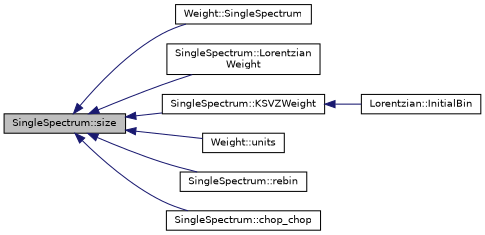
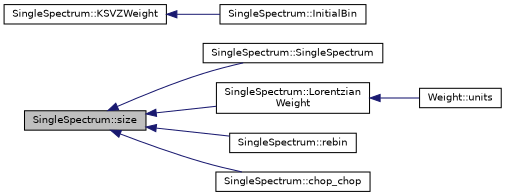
node "Weight::SingleSpectrum": label "Weight::SingleSpectrum" -> "SingleSpectrum::SingleSpectrum"
node "Lorentzian::InitialBin": label "Lorentzian::InitialBin" -> "SingleSpectrum::InitialBin"
edge "SingleSpectrum::KSVZWeight" -> "SingleSpectrum::size": removed
edge "Weight::units" -> "SingleSpectrum::size": now "Weight::units" -> "SingleSpectrum::Lorentzian Weight"
